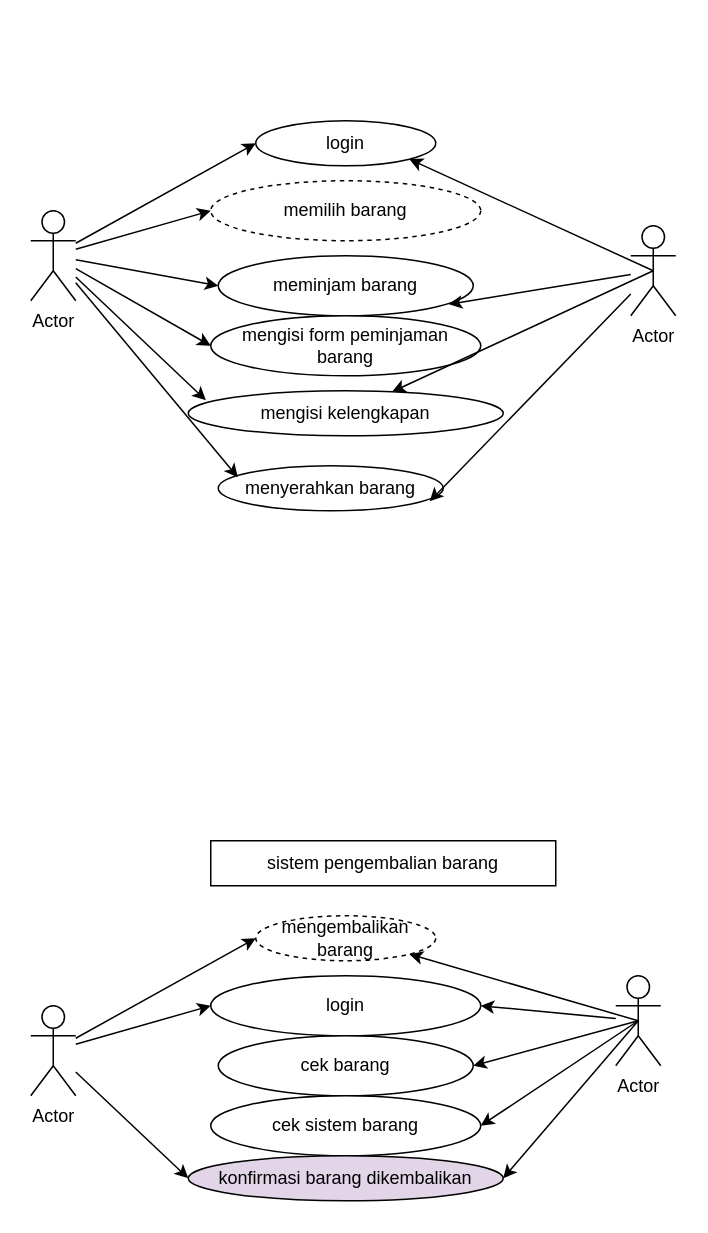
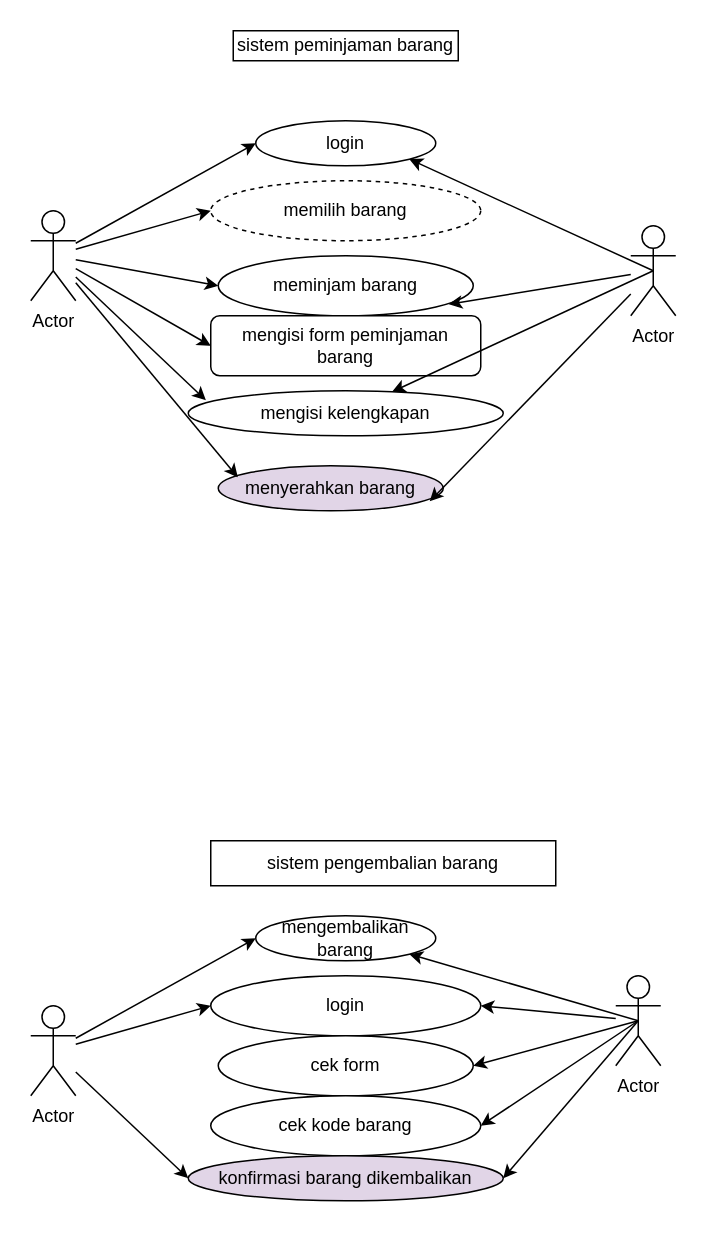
node "sistem peminjaman barang": added
node "mengisi form peminjaman barang": shape ellipse -> rounded rectangle
node "menyerahkan barang": fillcolor #ffffff -> #e1d5e7
node "mengembalikan barang": style dashed -> solid
node "cek barang": label "cek barang" -> "cek form"
node "cek sistem barang": label "cek sistem barang" -> "cek kode barang"
